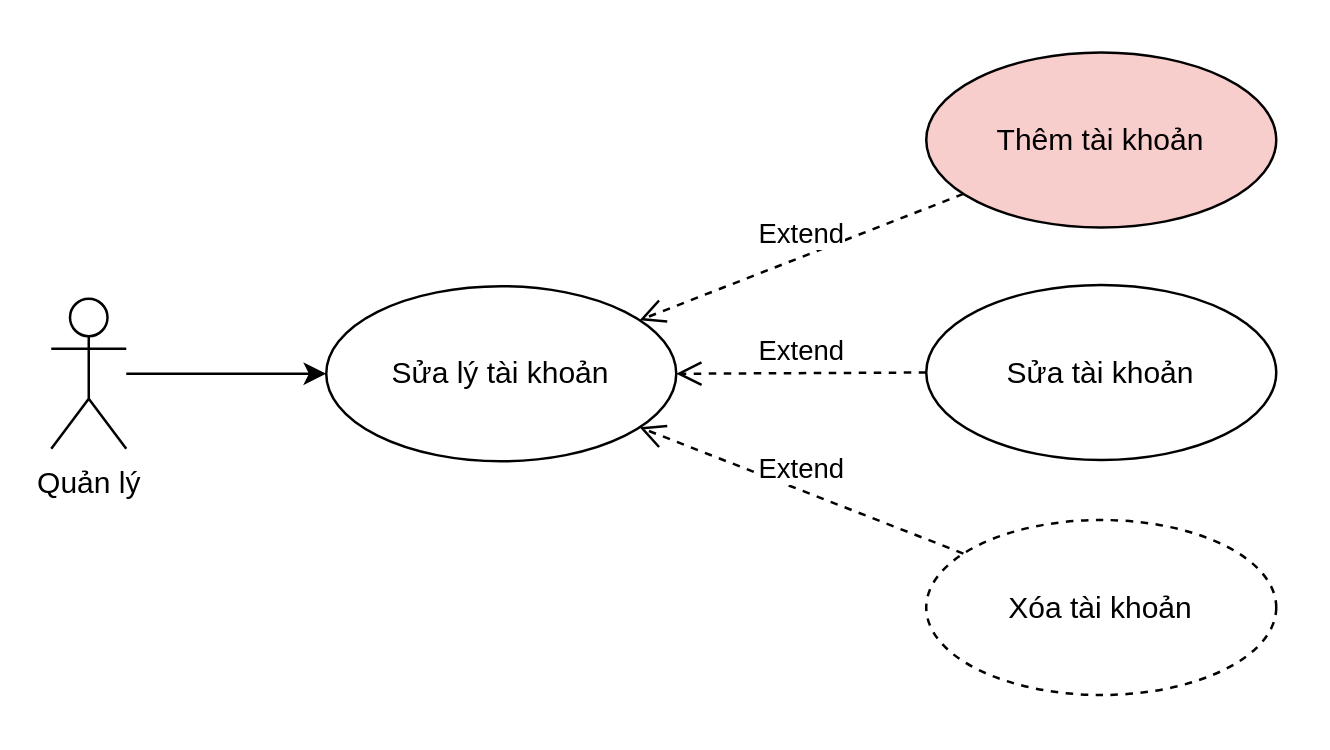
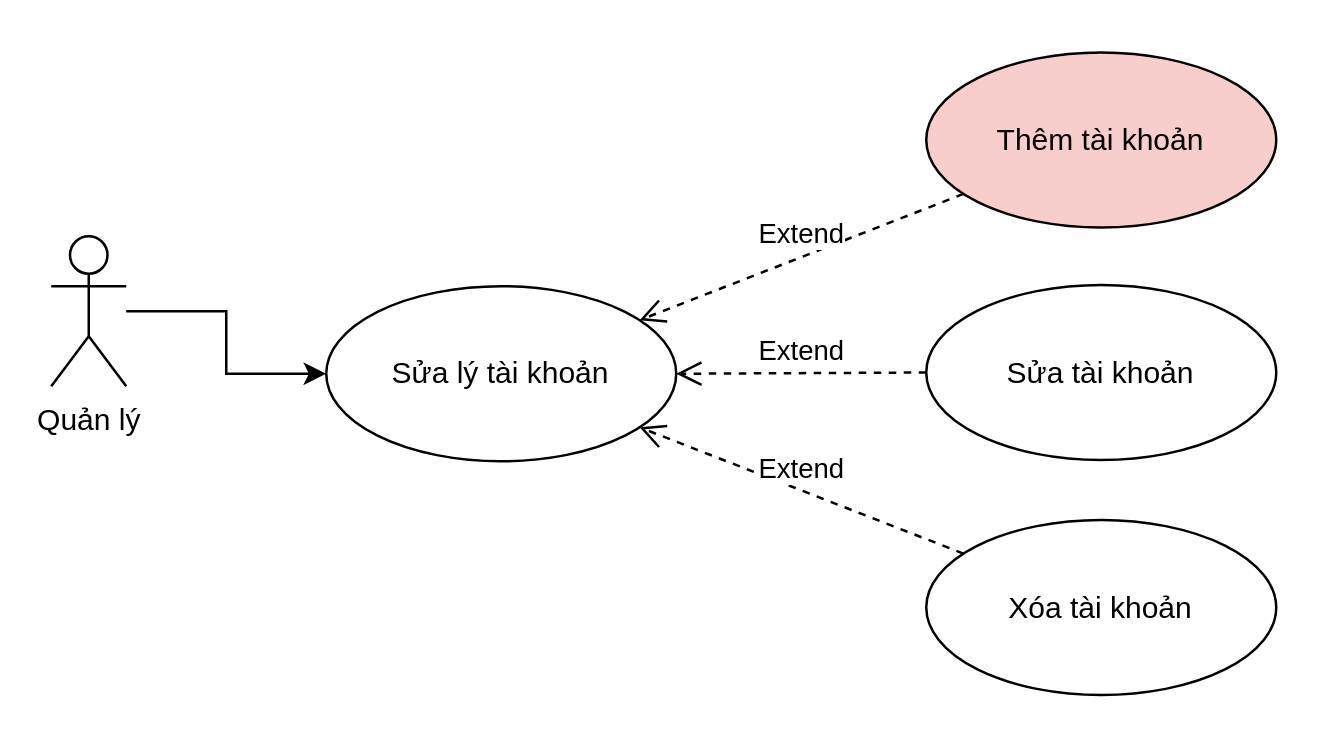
node "Quản lý": moved (89, 374) -> (89, 311)
node "Xóa tài khoản": style dashed -> solid
